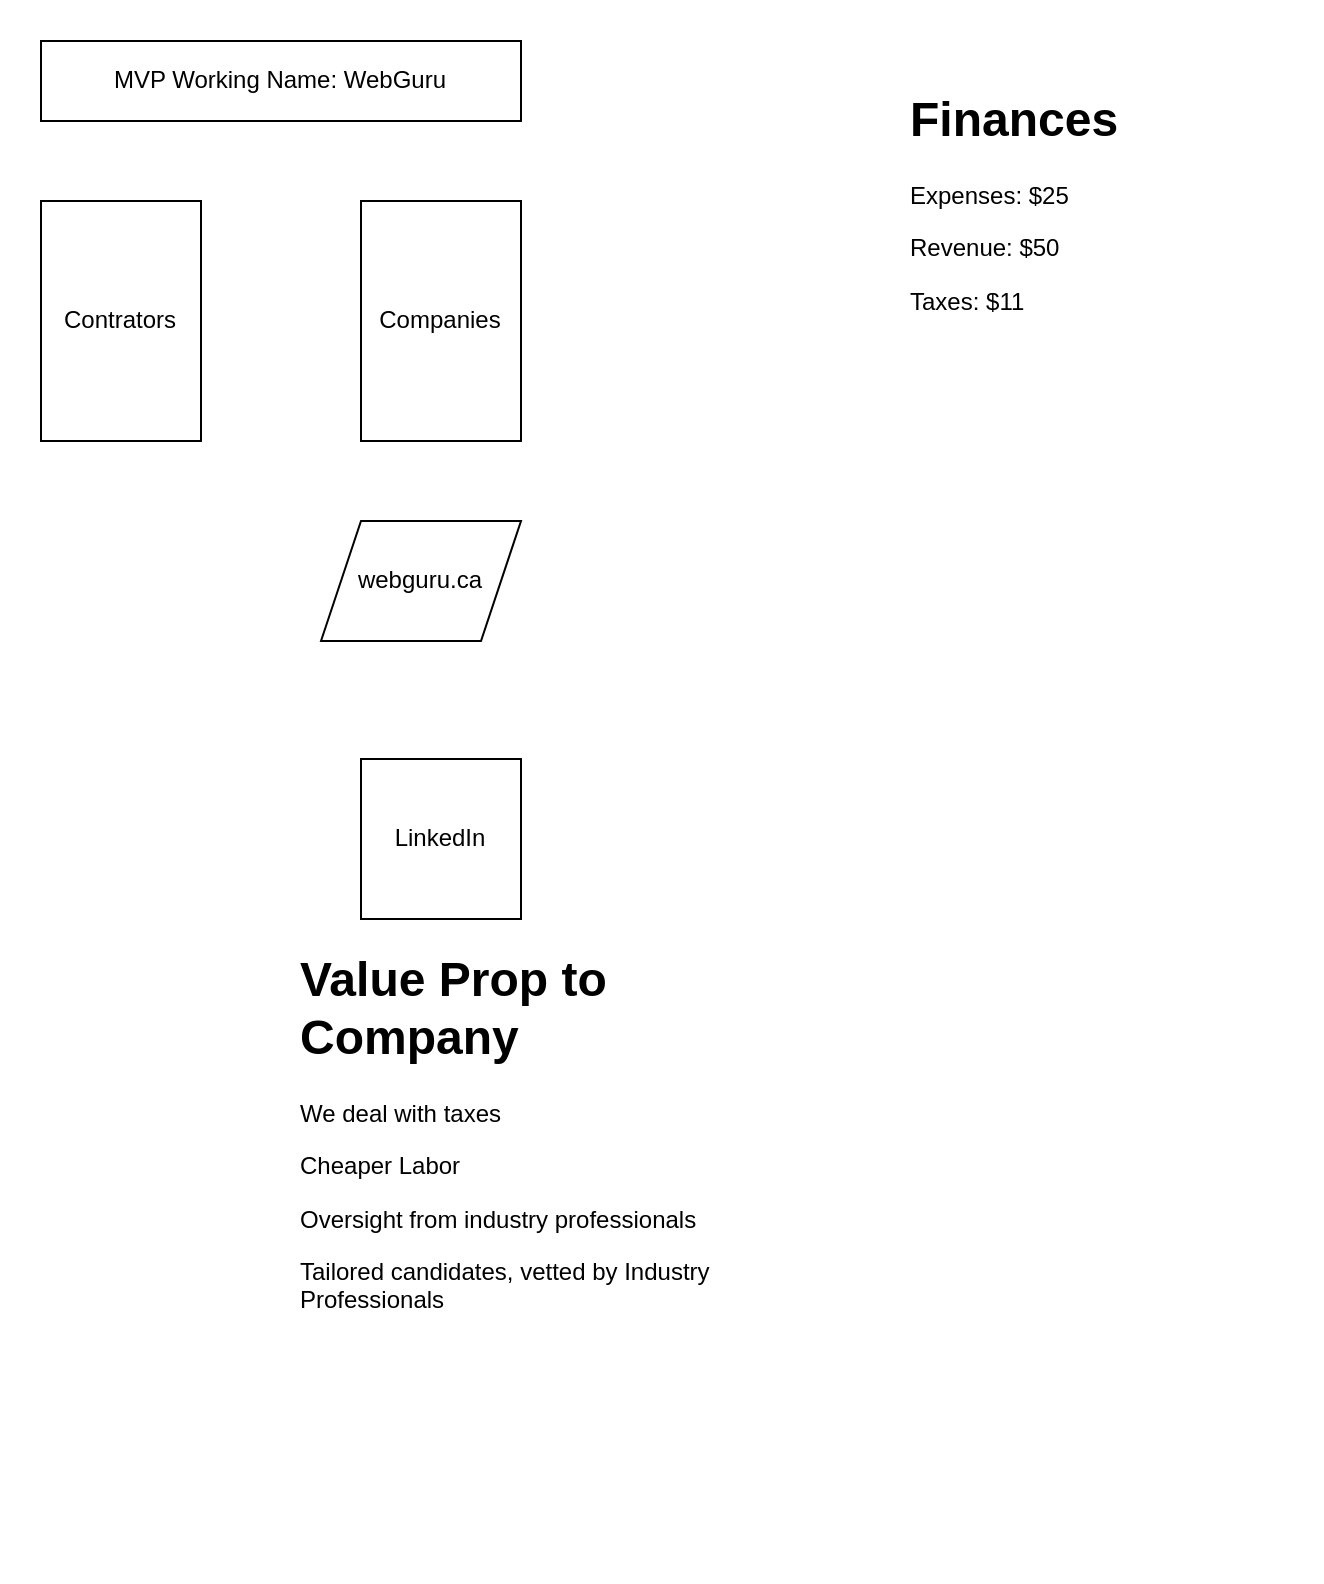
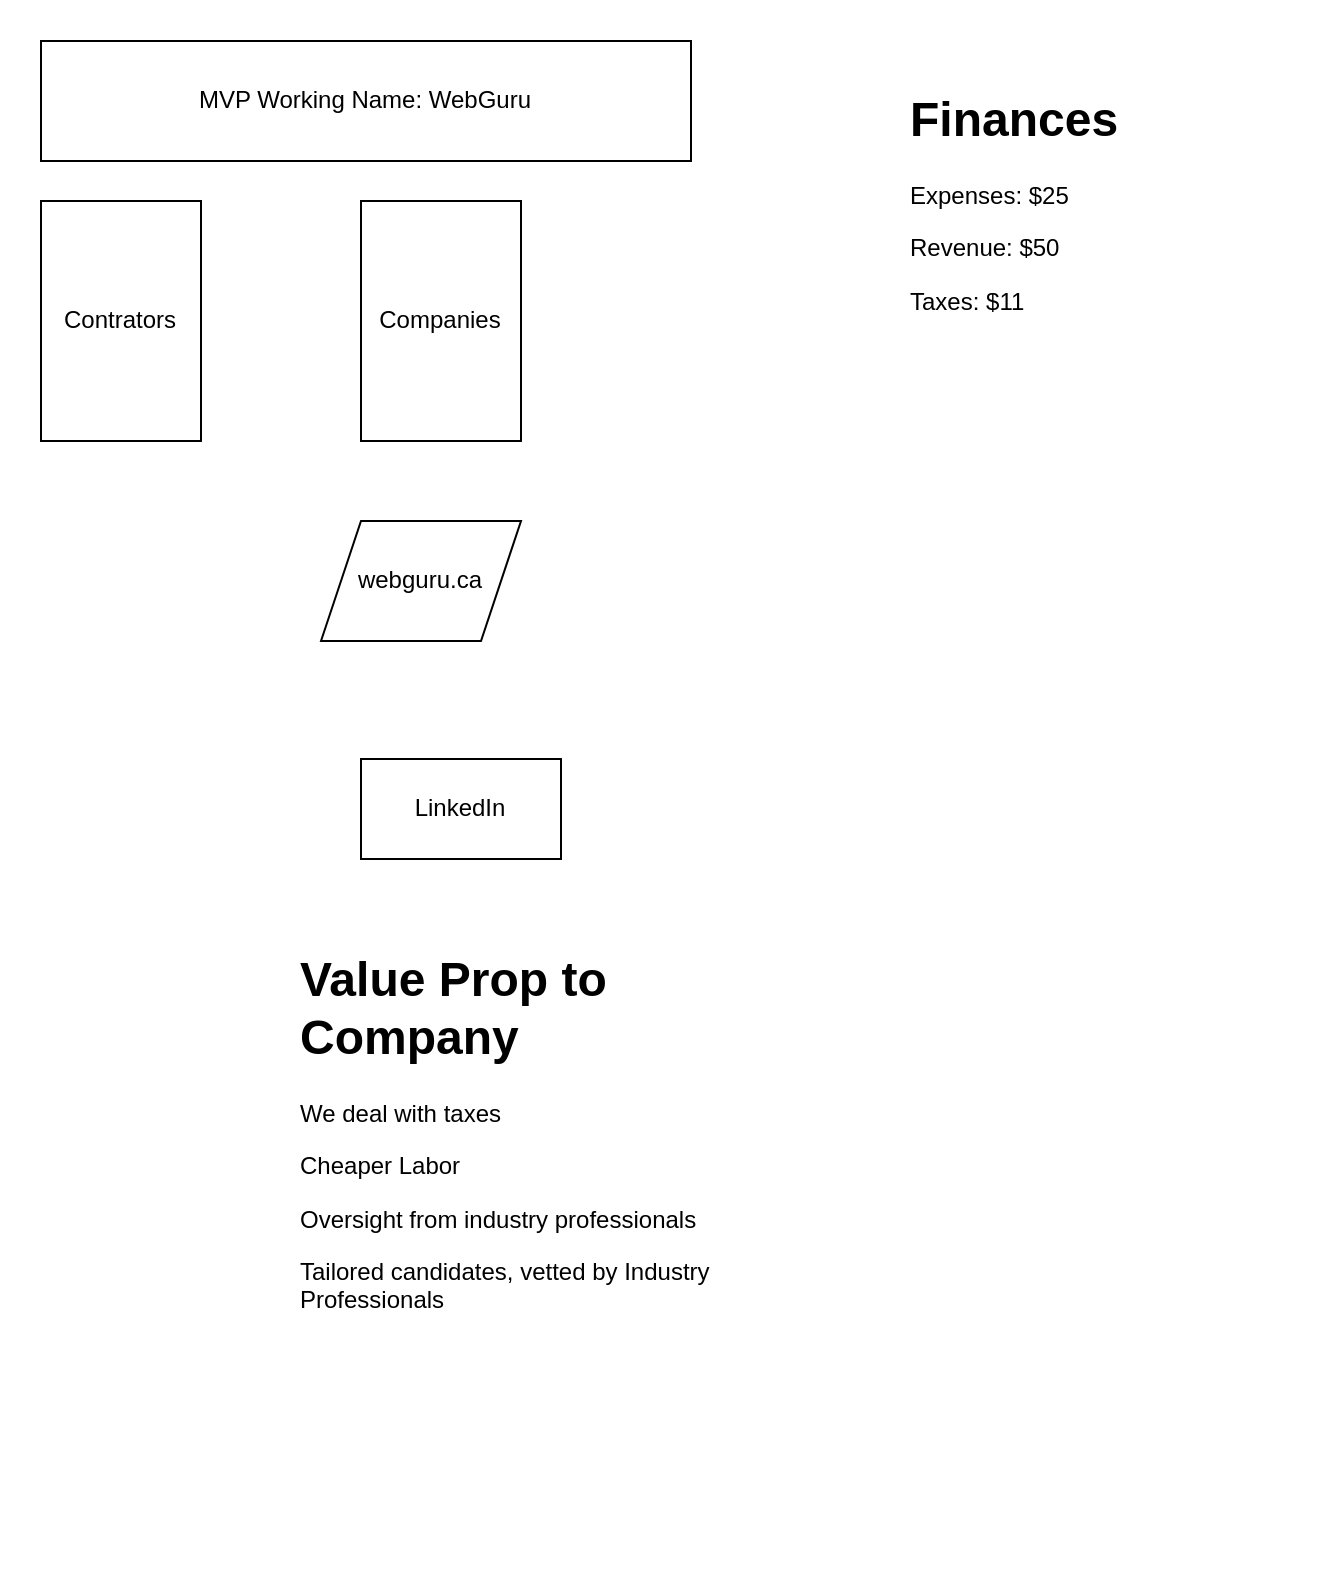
node "MVP Working Name: WebGuru": size 480x80 -> 650x120
node "LinkedIn": size 160x160 -> 200x100
